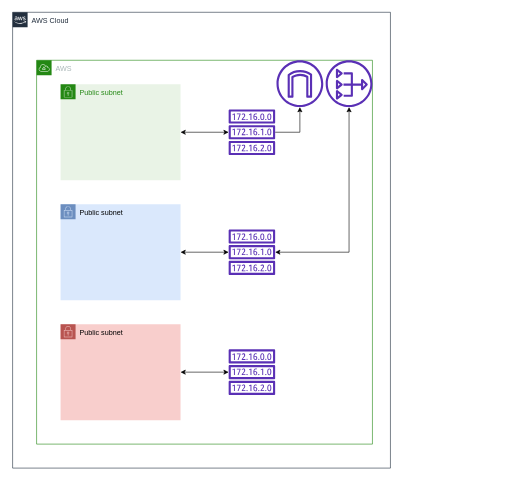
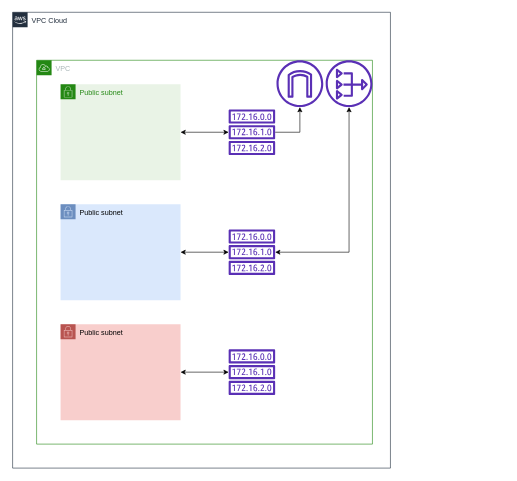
node "AWS Cloud": label "AWS Cloud" -> "VPC Cloud"
node "AWS": label "AWS" -> "VPC"
